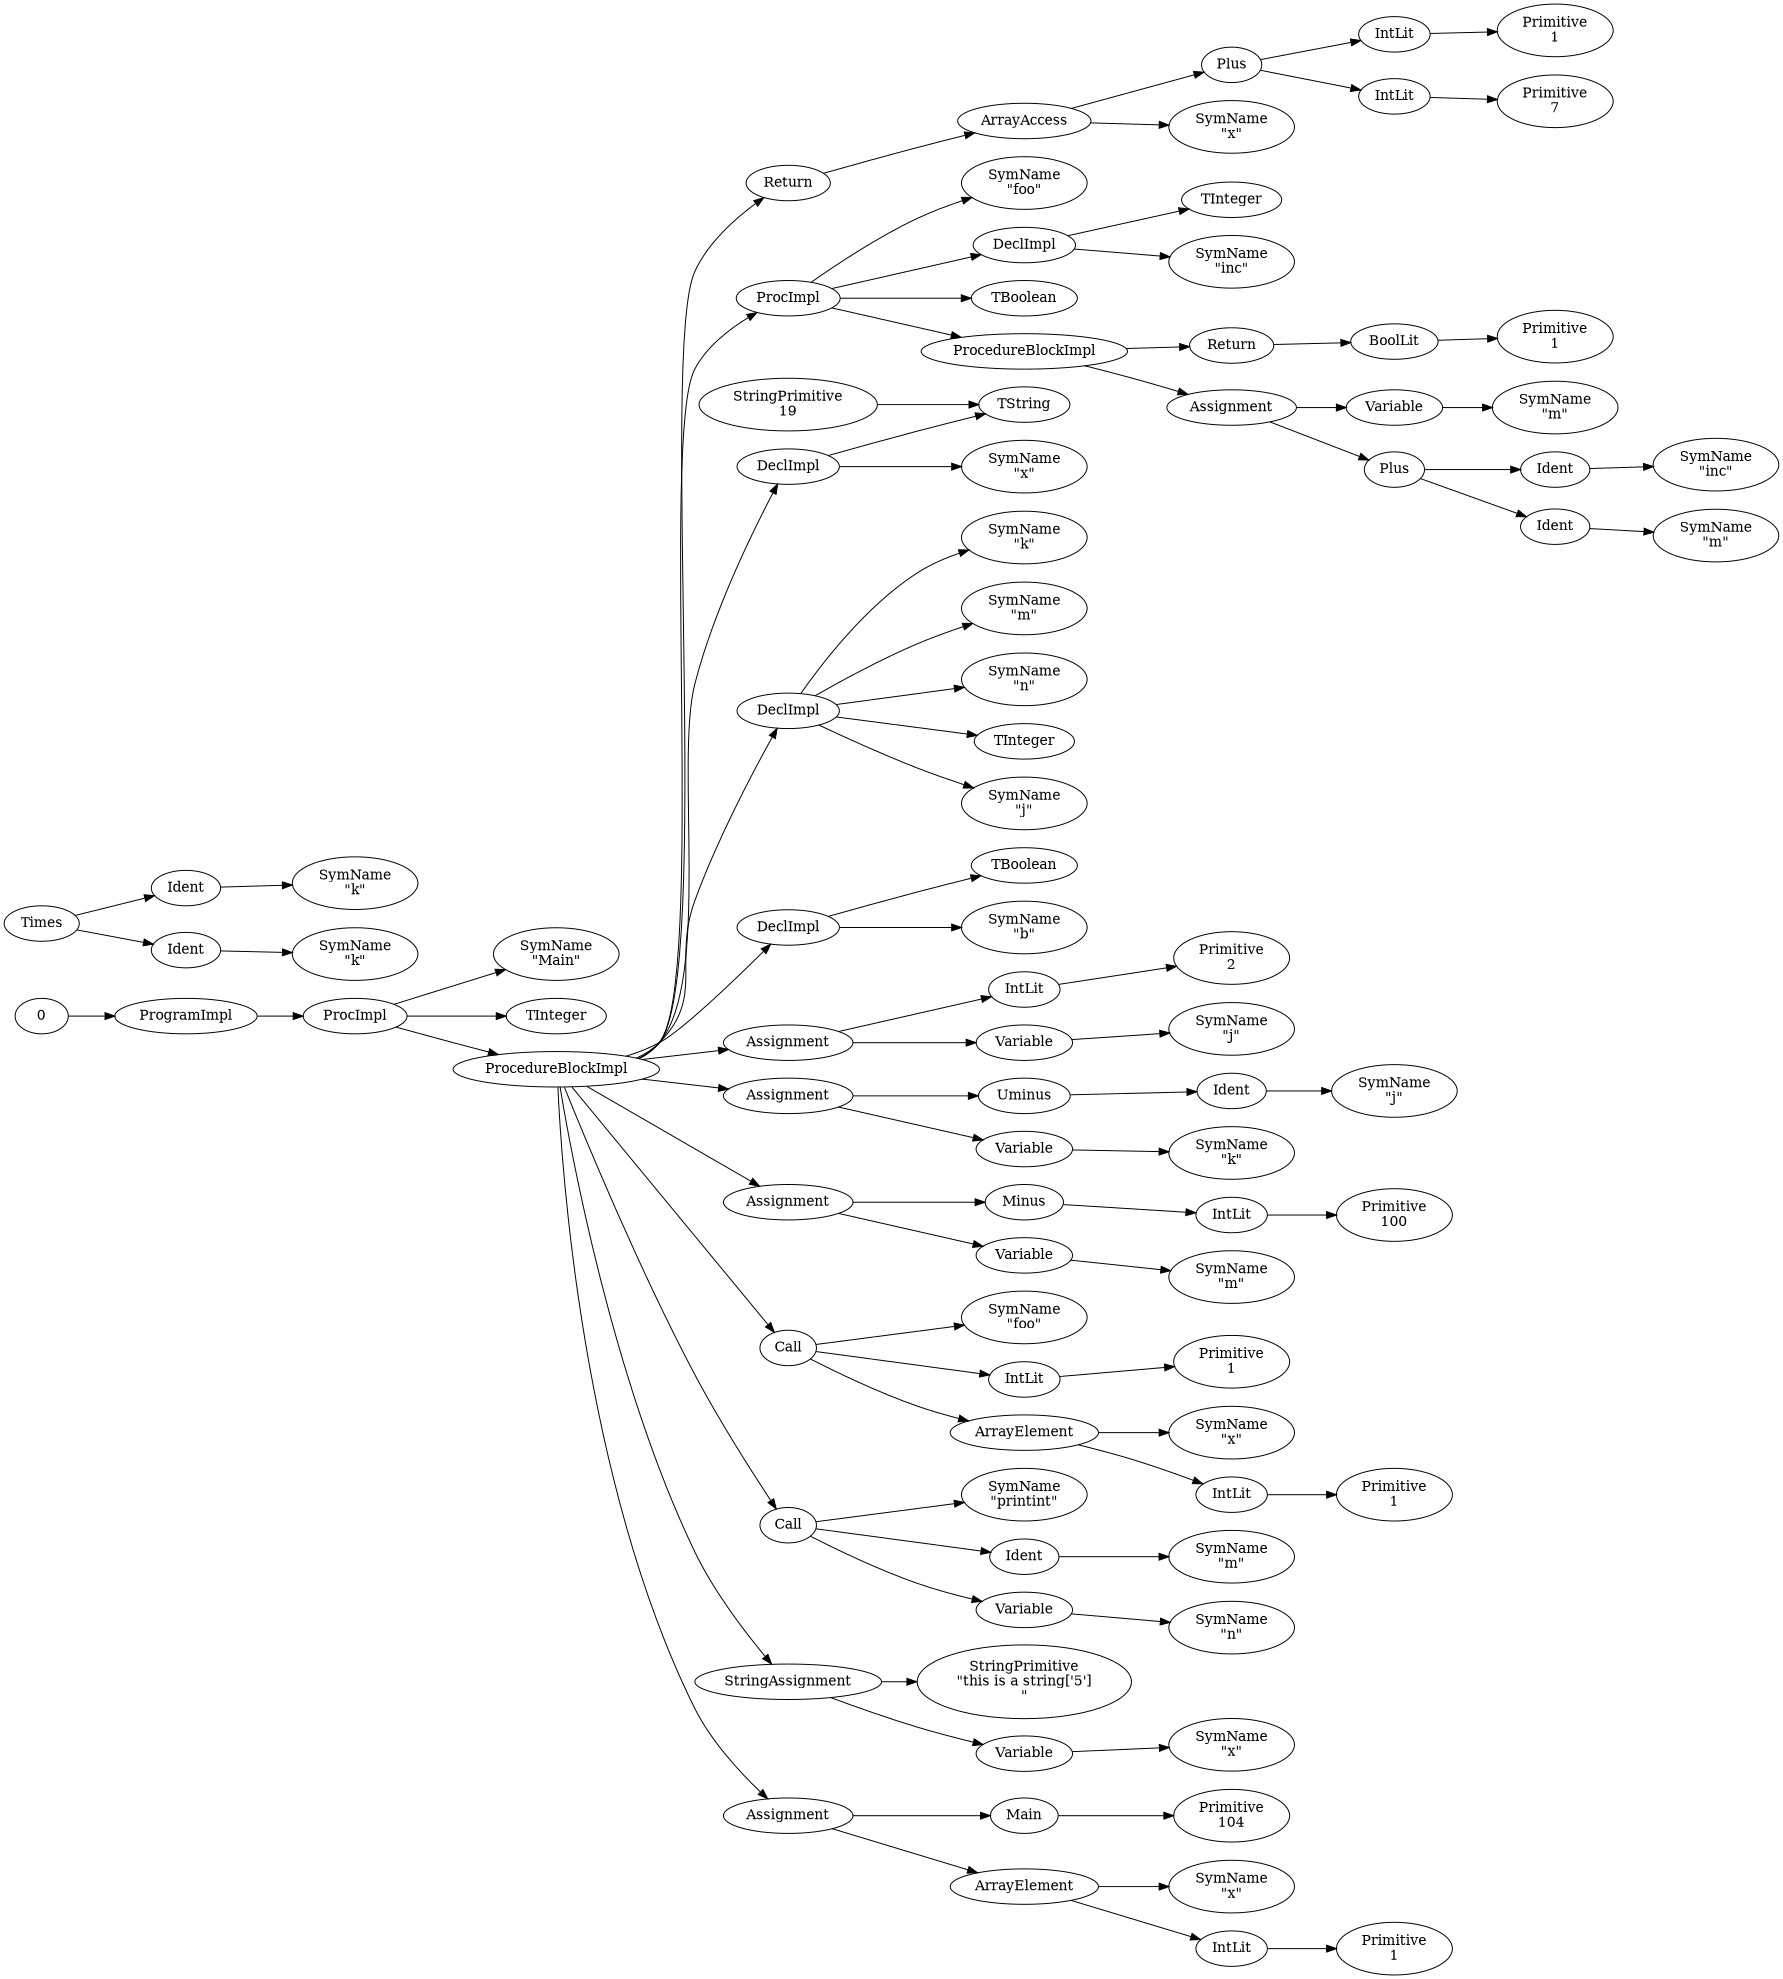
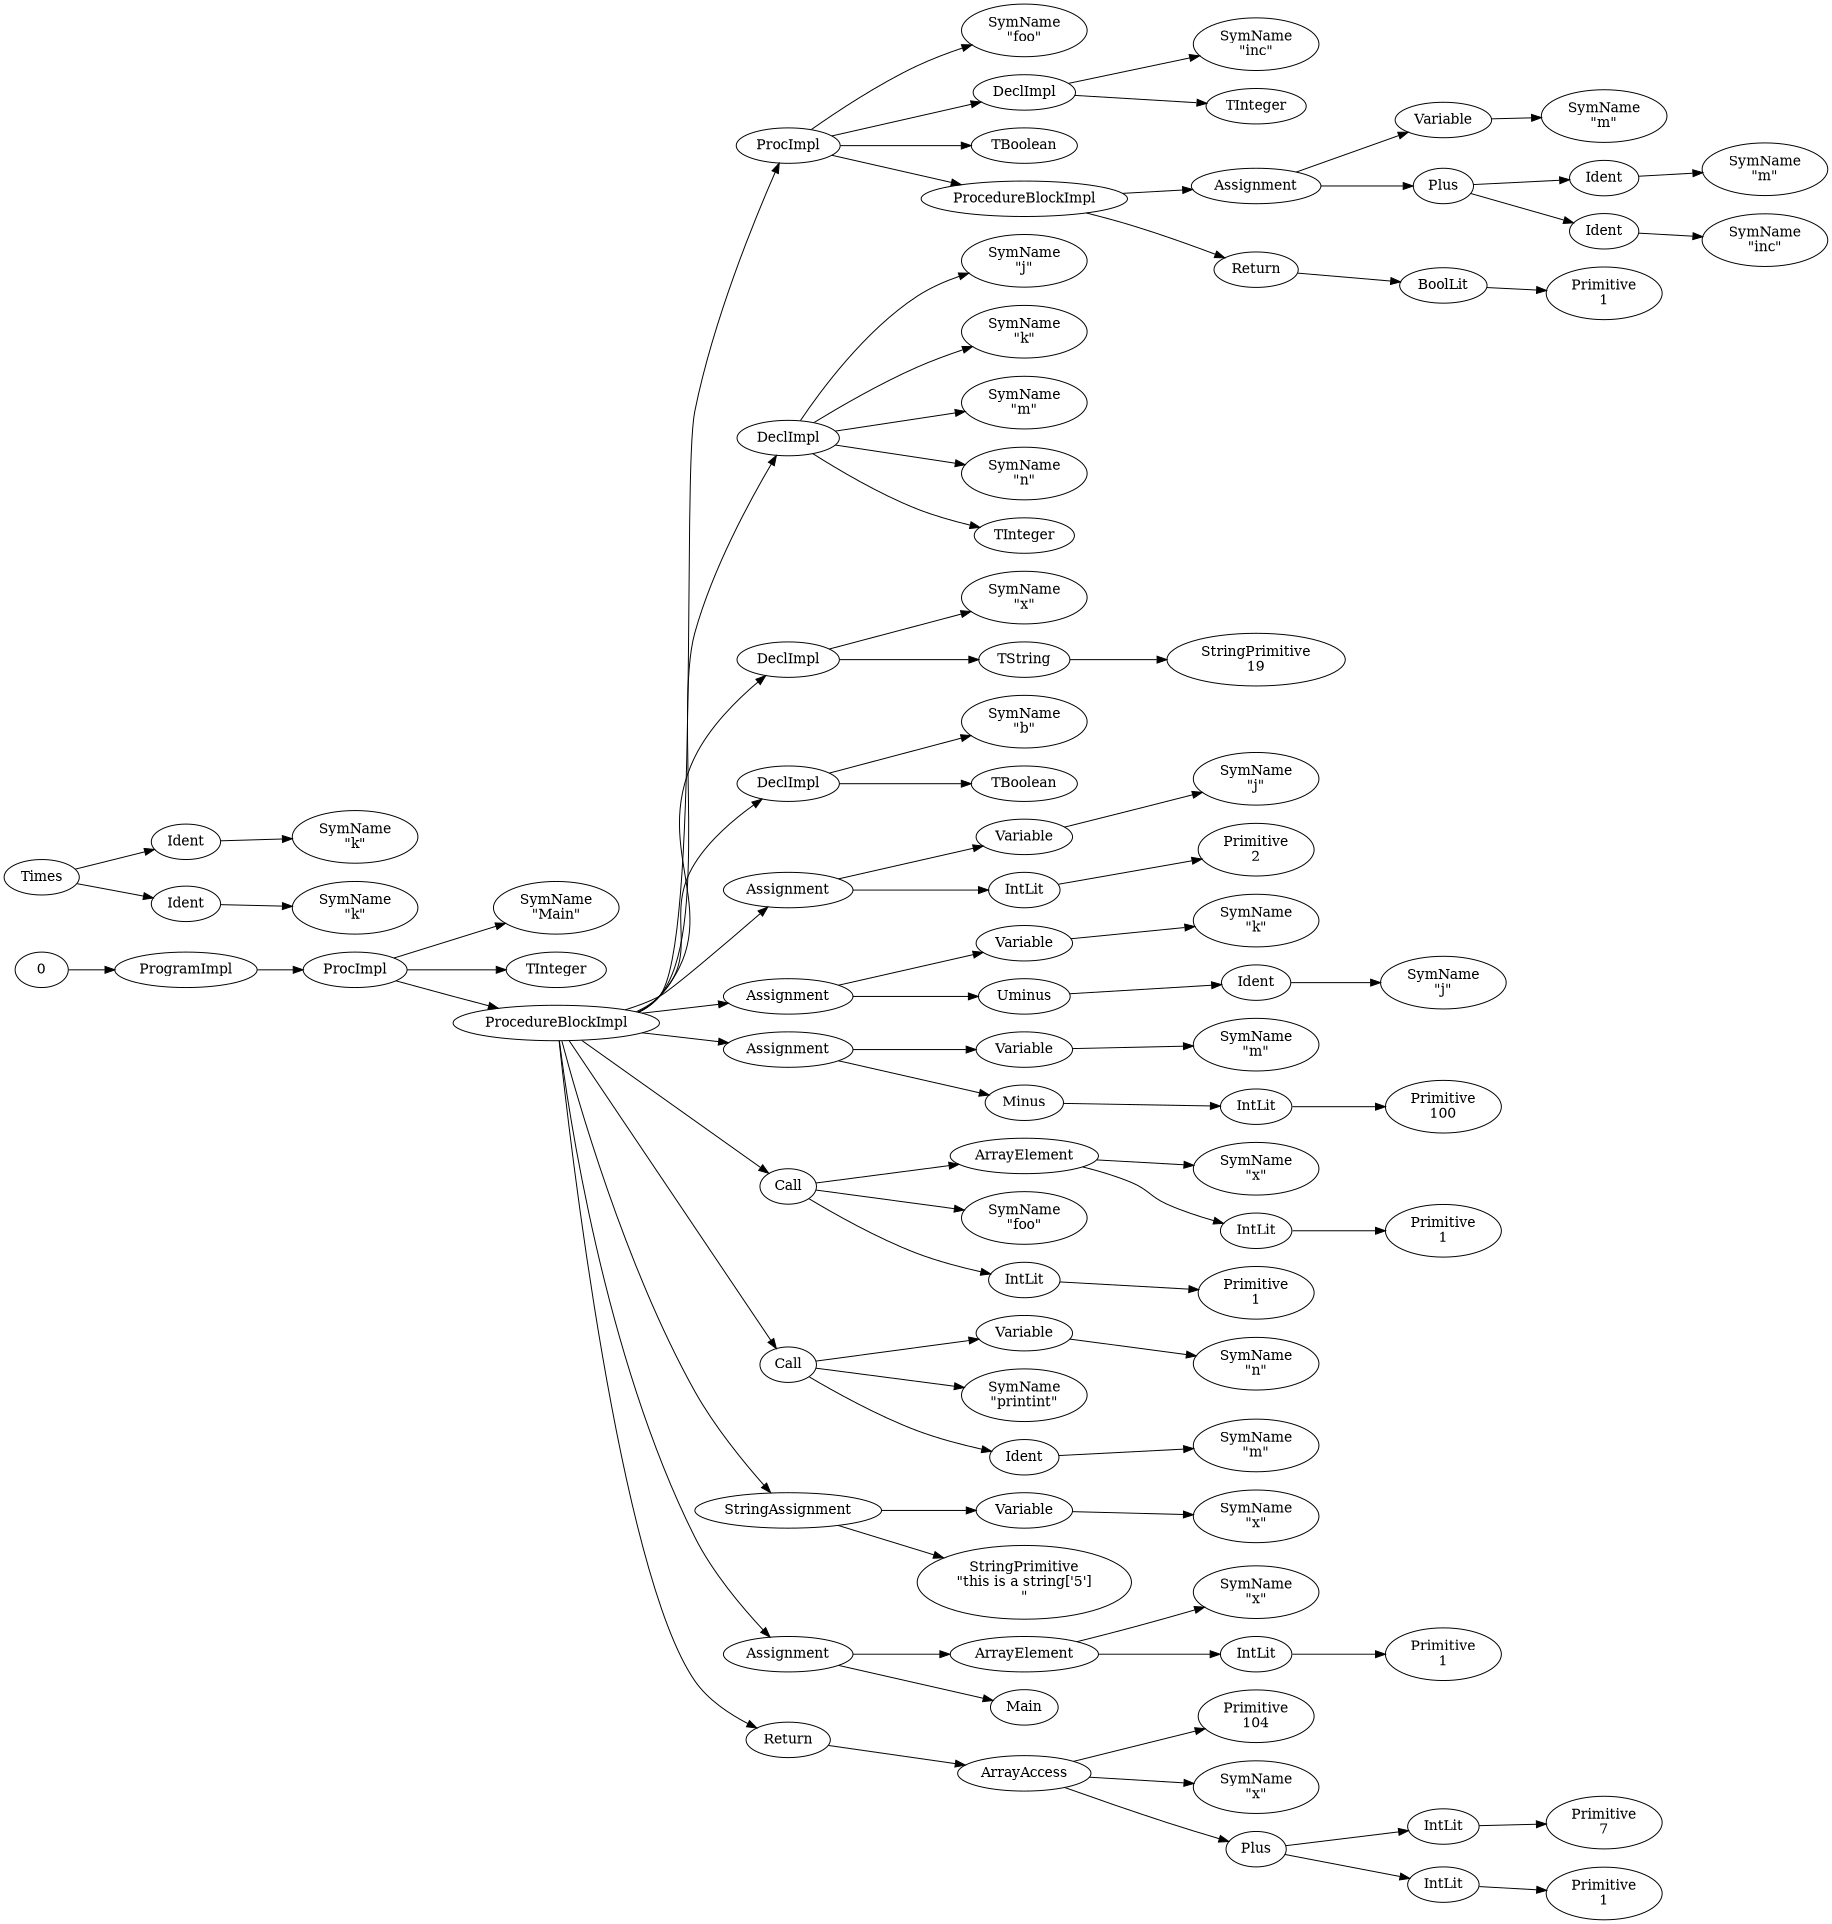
edge "StringPrimitive 19" -> "TString": reversed
edge "Main" -> "Primitive 104": now "ArrayAccess" -> "Primitive 104"
